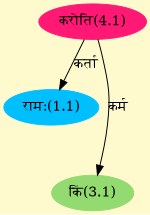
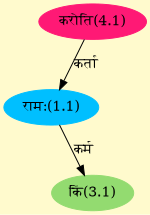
edge "करोति(4.1)" -> "किं(3.1)": now "रामः(1.1)" -> "किं(3.1)"
